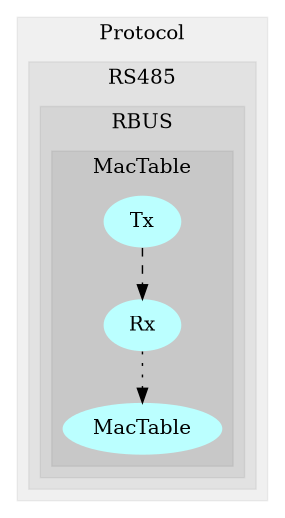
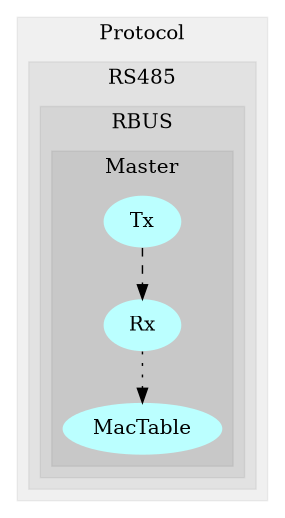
cluster "MacTable": label "MacTable" -> "Master"
